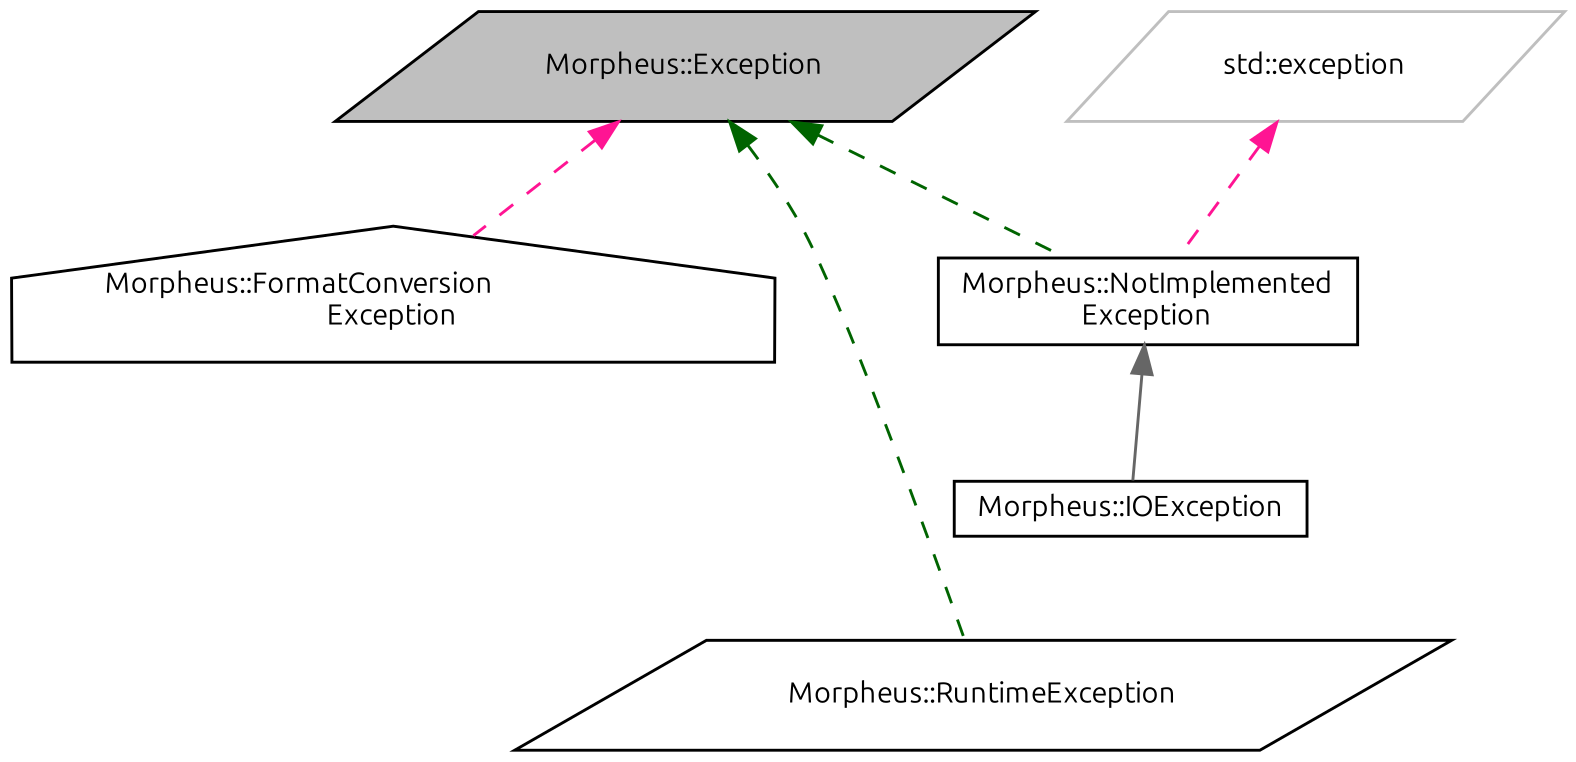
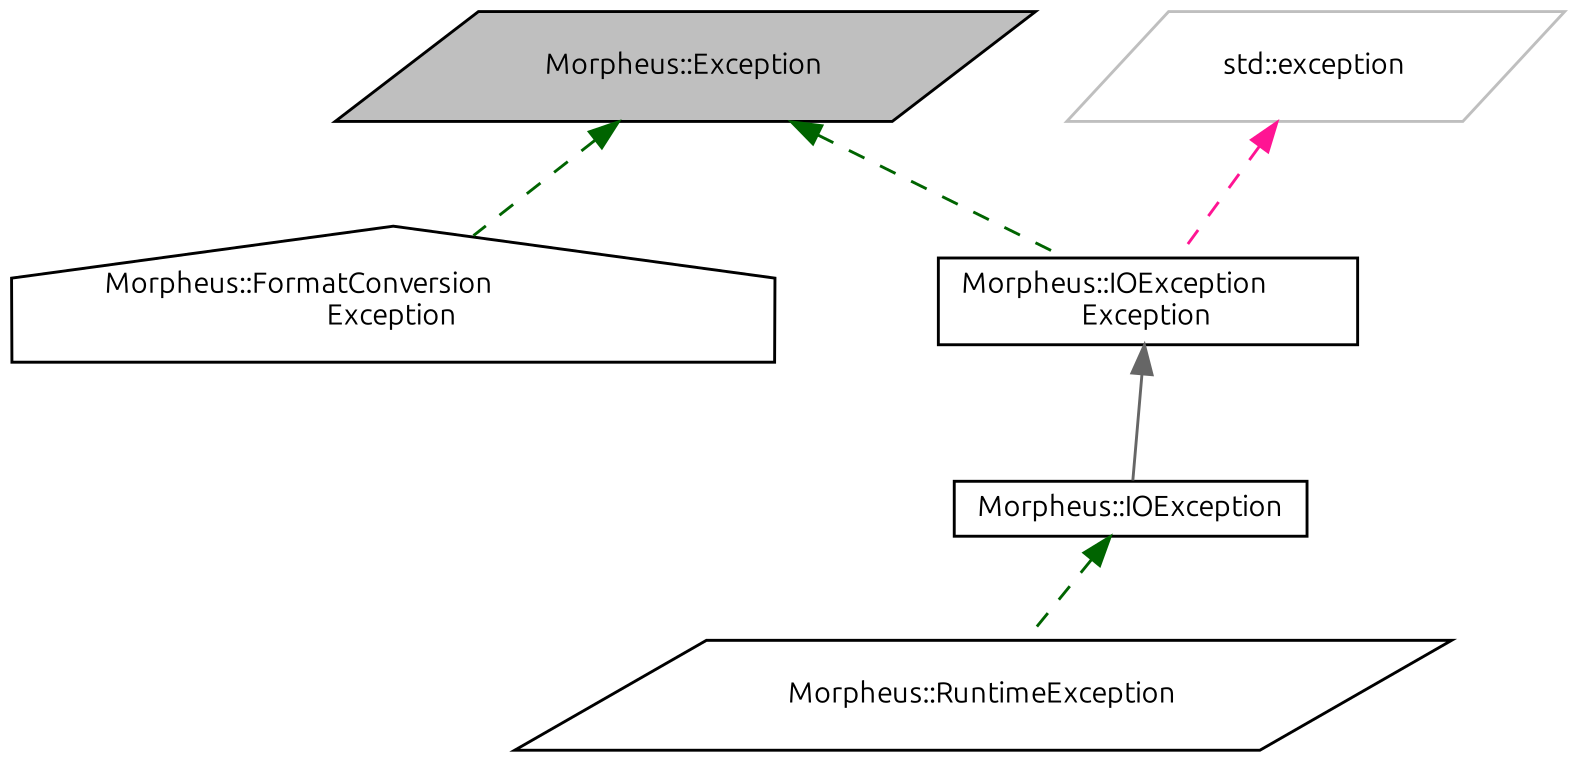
edge "Morpheus::FormatConversion Exception" -> "Morpheus::Exception": color deeppink -> darkgreen
node "Morpheus::NotImplemented Exception": label "Morpheus::NotImplemented Exception" -> "Morpheus::IOException Exception"
edge "Morpheus::RuntimeException" -> "Morpheus::Exception": now "Morpheus::RuntimeException" -> "Morpheus::IOException"
